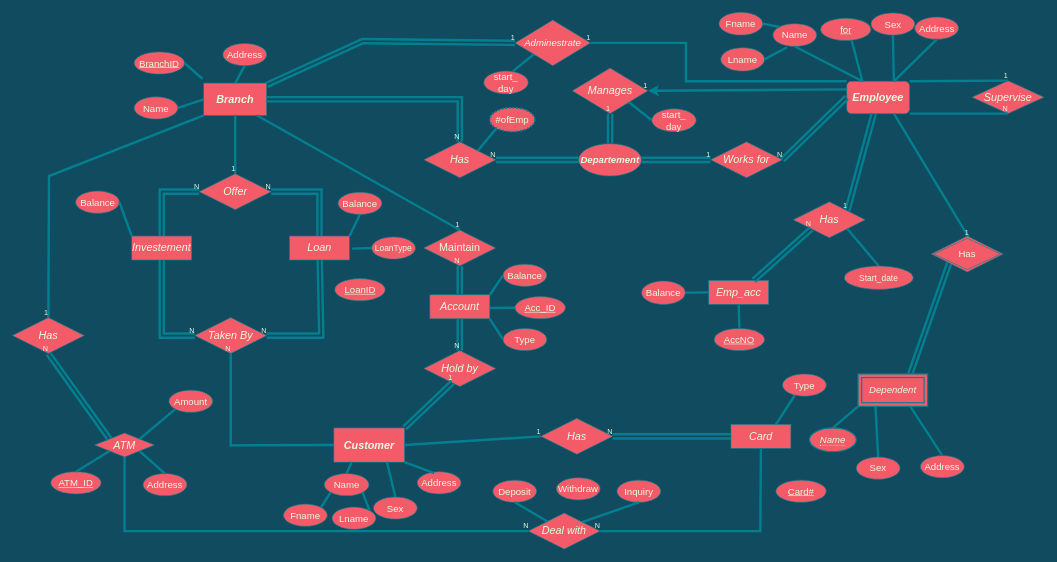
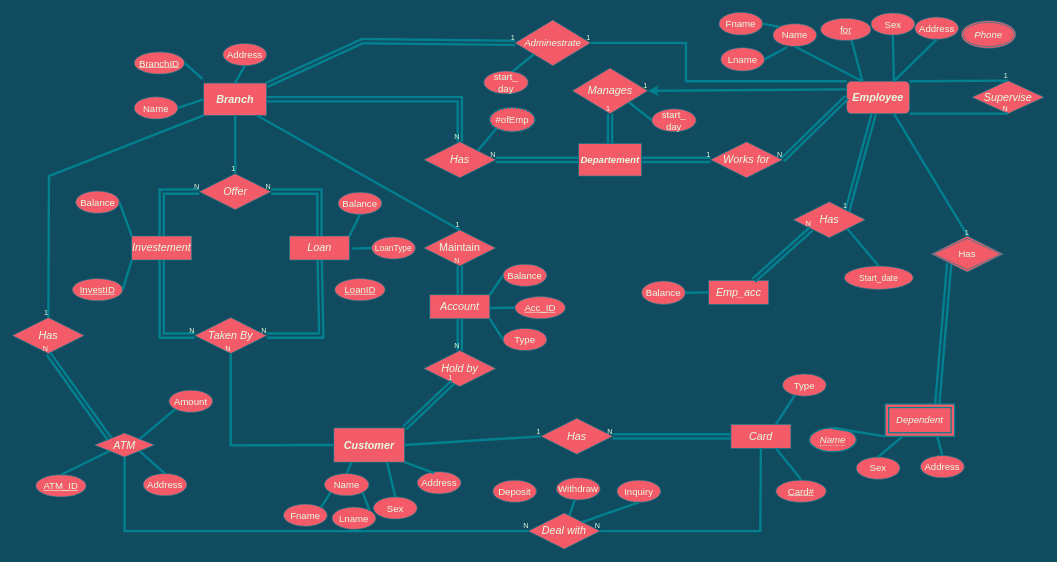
node "Phone": added
node "Departement": shape ellipse -> rectangle
edge "Investement" -- "InvestID": added
node "InvestID": added
edge "Emp_acc" -- "AccNO": removed
node "AccNO": removed
node "Dependent": moved (893, 390) -> (920, 420)
edge "Card" -- "Card#": added
node "ATM_ID": moved (76, 483) -> (61, 486)
edge "Deposit" -- "Deal with": now "Withdraw" -- "Deal with"
